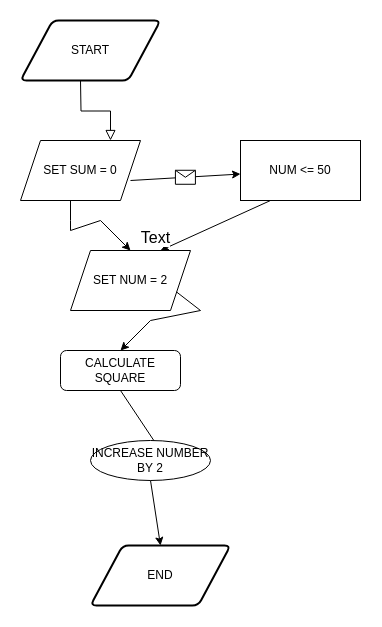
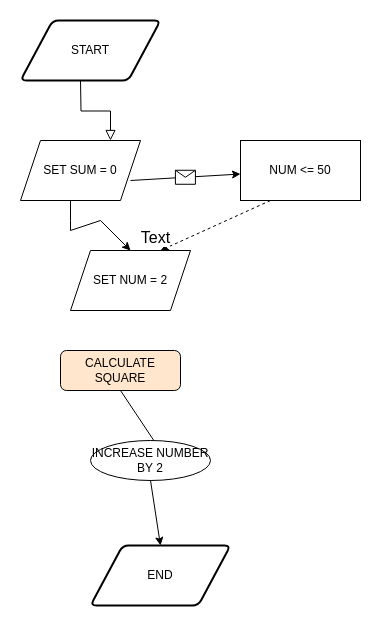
edge "NUM <= 50" -> "SET NUM = 2": style solid -> dashed
edge "SET NUM = 2" -> "CALCULATE SQUARE": removed
node "CALCULATE SQUARE": fillcolor #ffffff -> #ffe6cc
